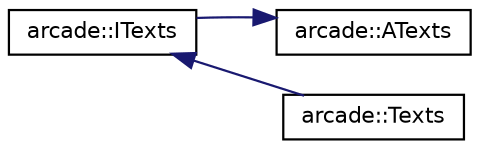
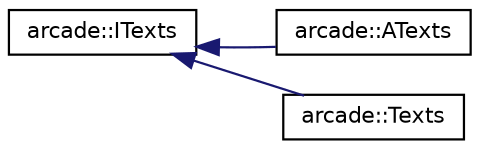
edge "arcade::ITexts" -> "arcade::ATexts": reversed
